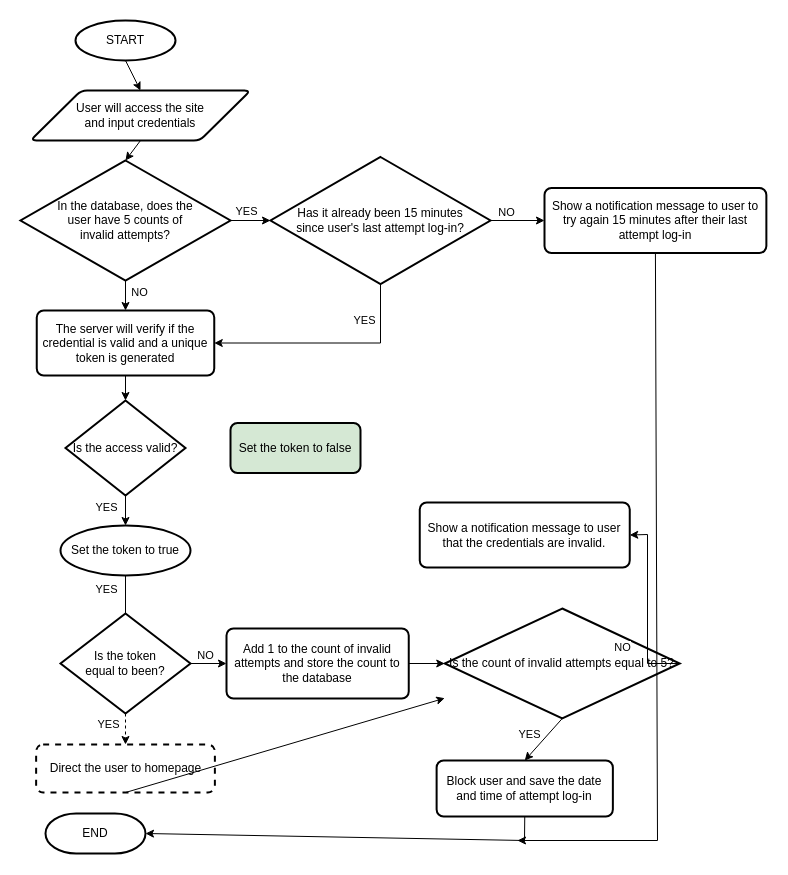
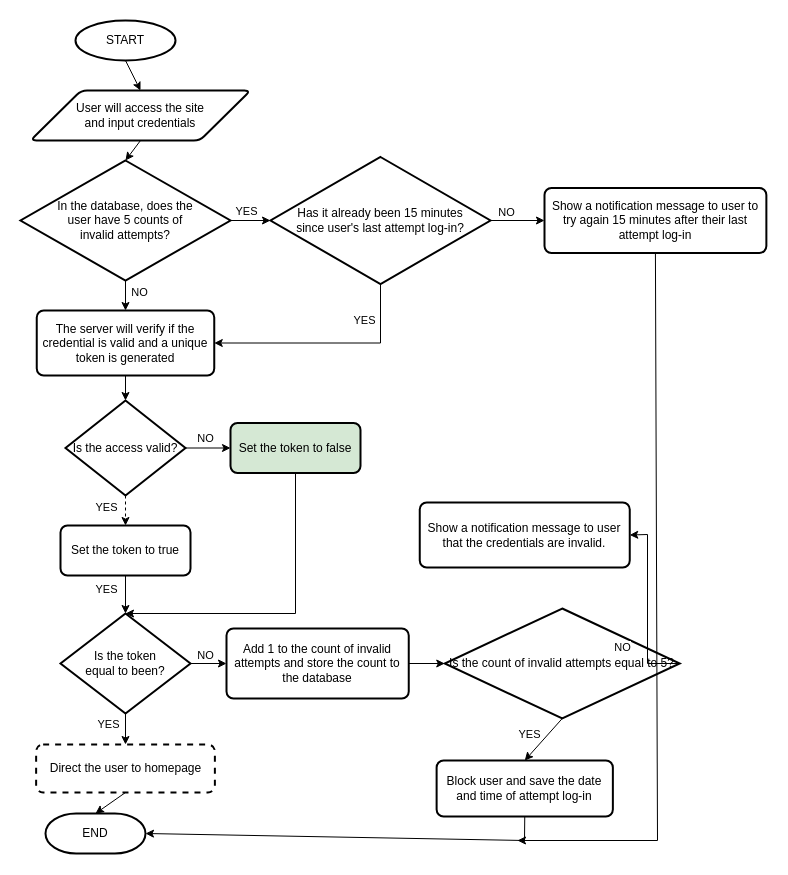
edge "Is the access valid?" -> "Set the token to false": added, label "NO"
edge "Is the access valid?" -> "Set the token to true": style solid -> dashed
node "Set the token to true": shape ellipse -> rounded rectangle
edge "Set the token to true" -- "Is the token equal to been?": arrowhead none -> classic
edge "Set the token to false" -> "Is the token equal to been?": added
edge "Is the token equal to been?" -> "Direct the user to homepage": style dashed -> solid
edge "Direct the user to homepage" -> "Is the count of invalid attempts equal to 5?": now "Direct the user to homepage" -> "END"
